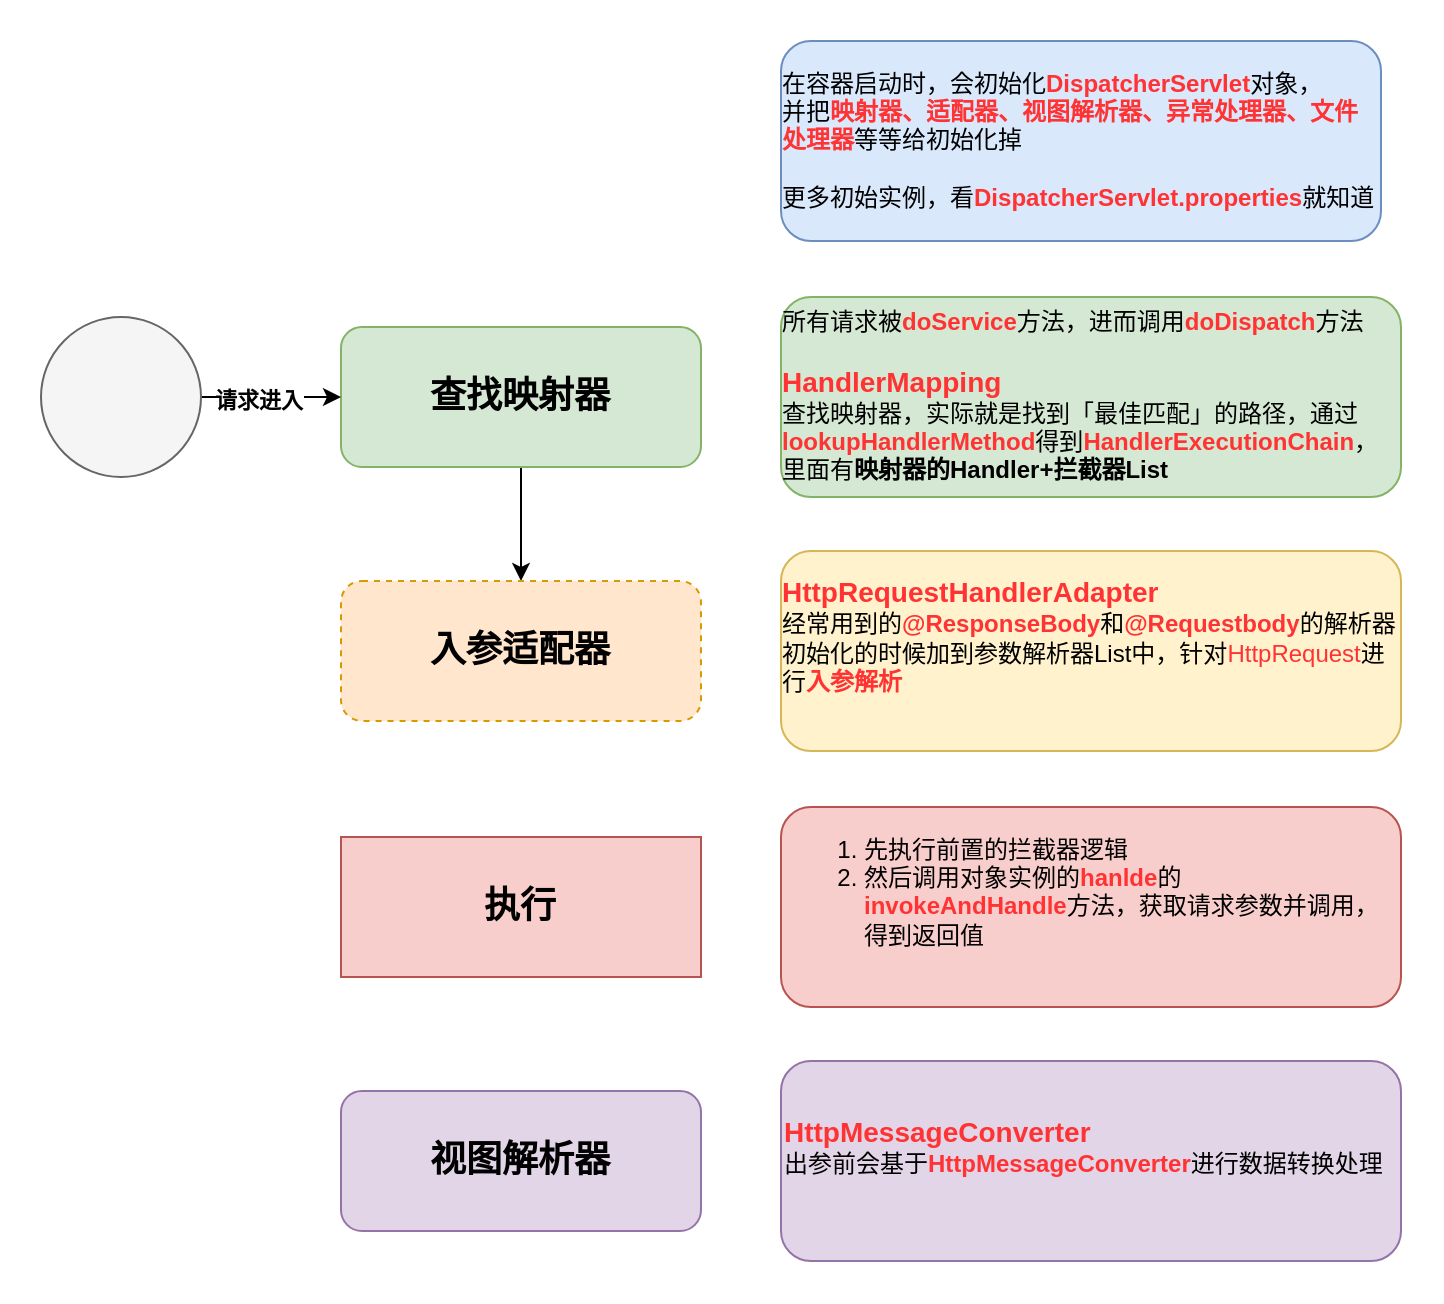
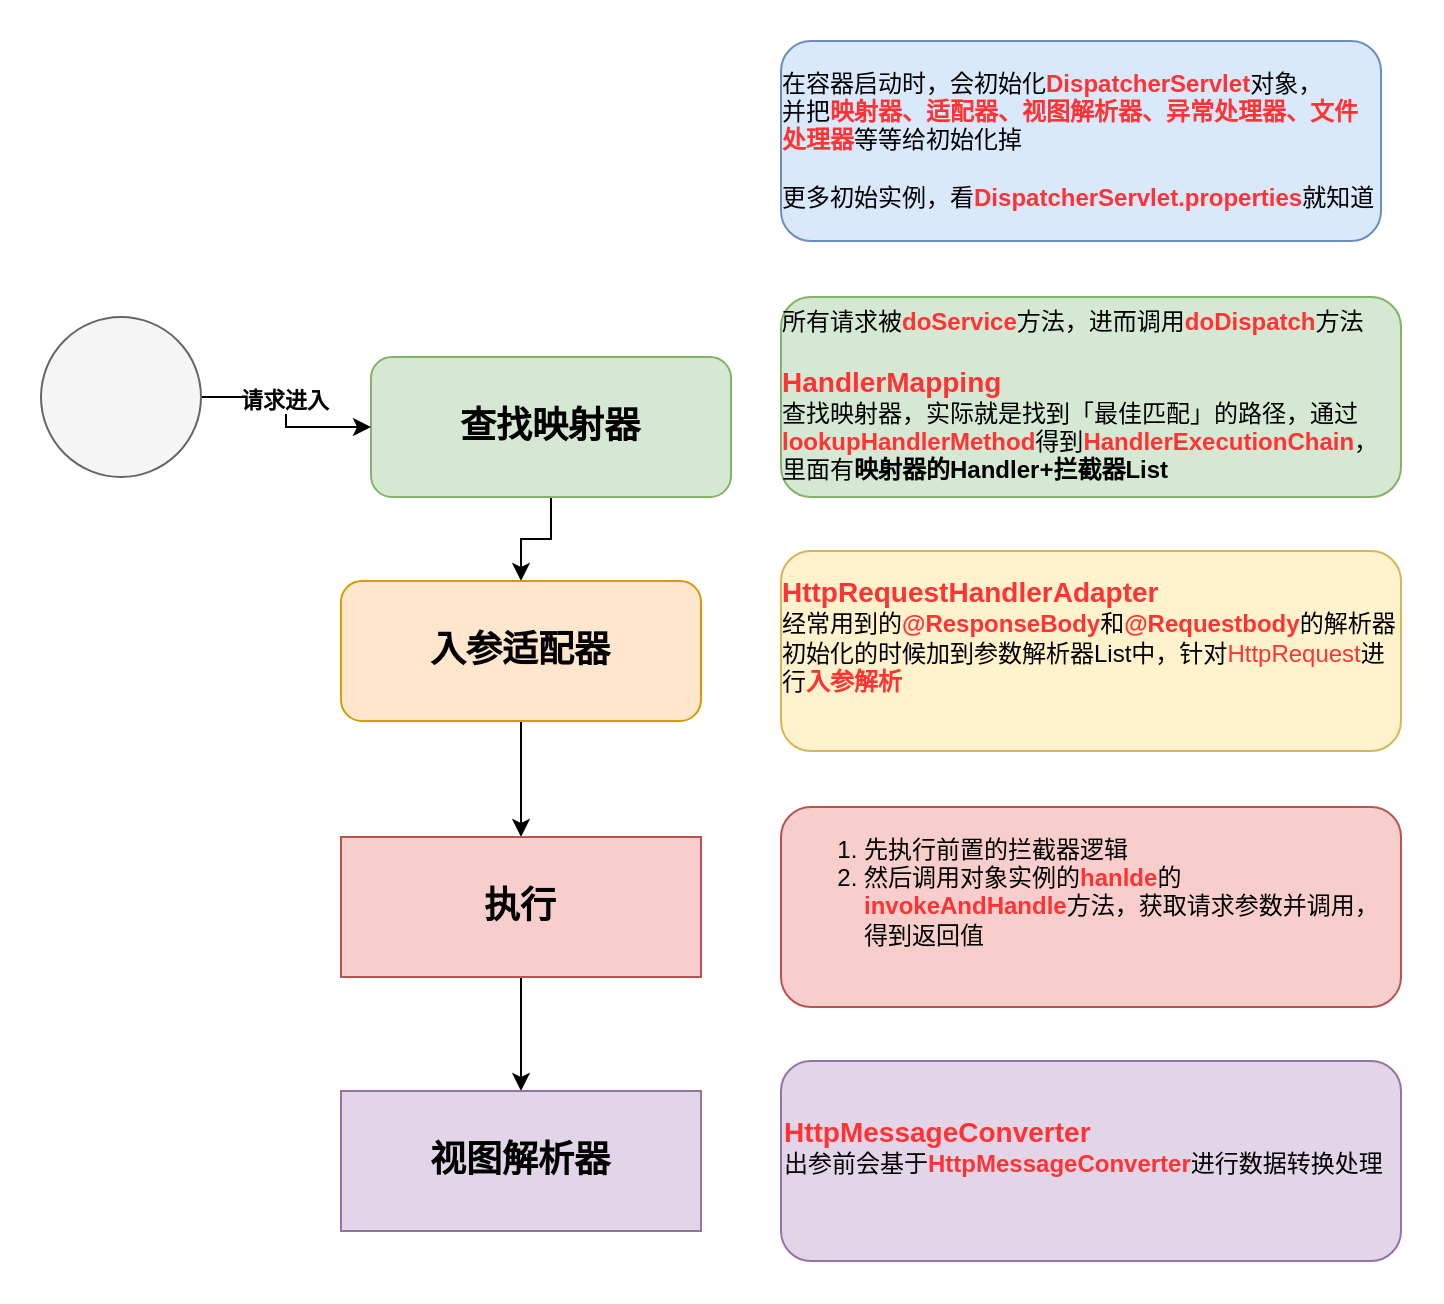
node "查找映射器": moved (521, 397) -> (551, 427)
node "入参适配器": style dashed -> solid
edge "入参适配器" -> "执行": added
edge "执行" -> "视图解析器": added
node "视图解析器": shape rounded rectangle -> rectangle
